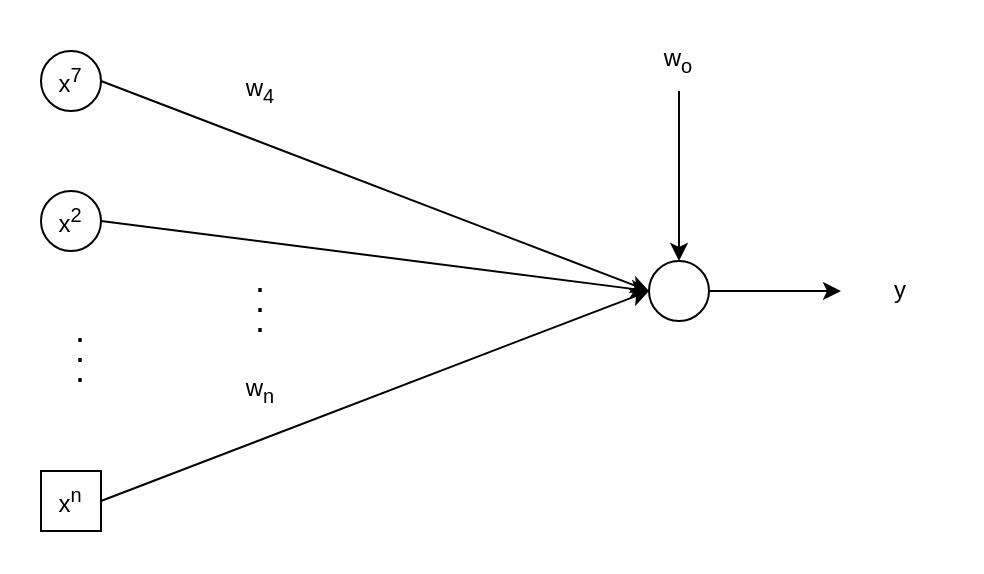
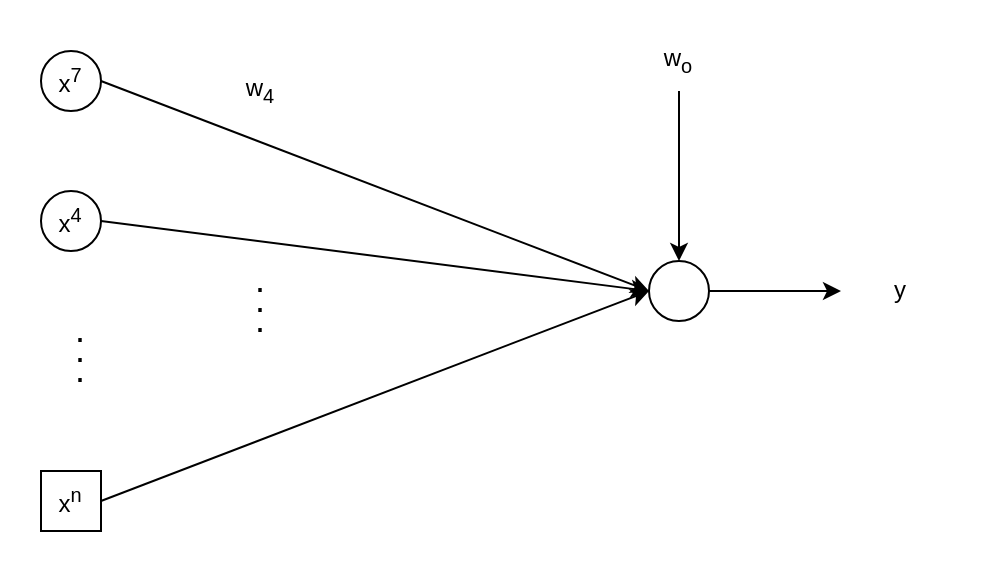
node "x2": label "x2" -> "x4"
node "wn": removed
